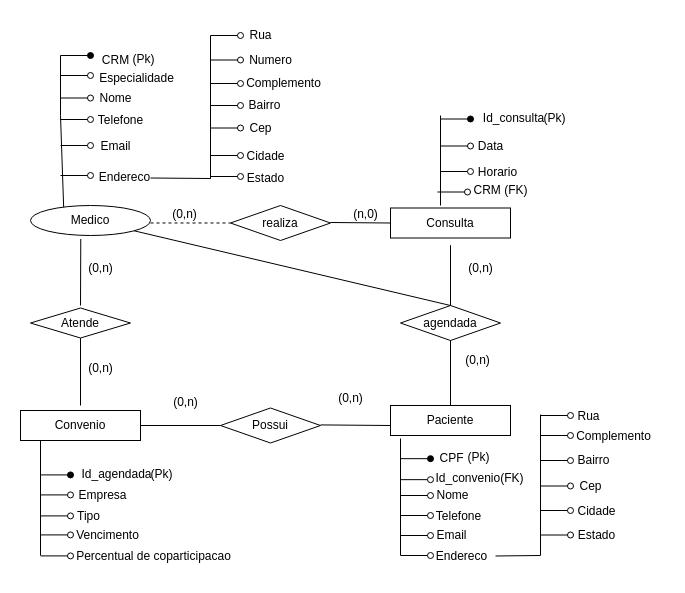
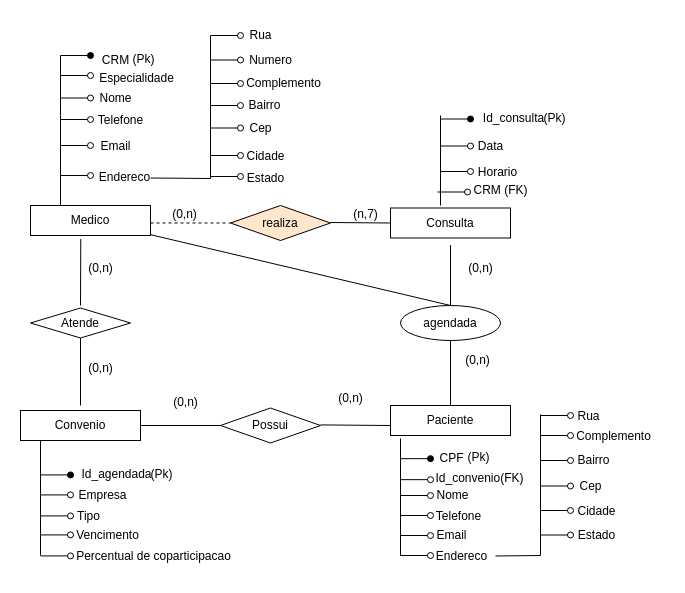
node "(n,0)": label "(n,0)" -> "(n,7)"
node "Medico": shape ellipse -> rectangle
node "realiza": fillcolor #ffffff -> #ffe6cc
node "agendada": shape diamond -> ellipse
